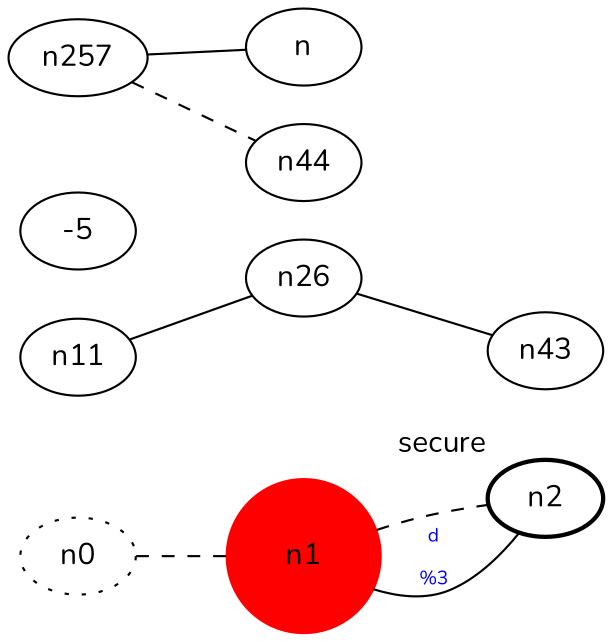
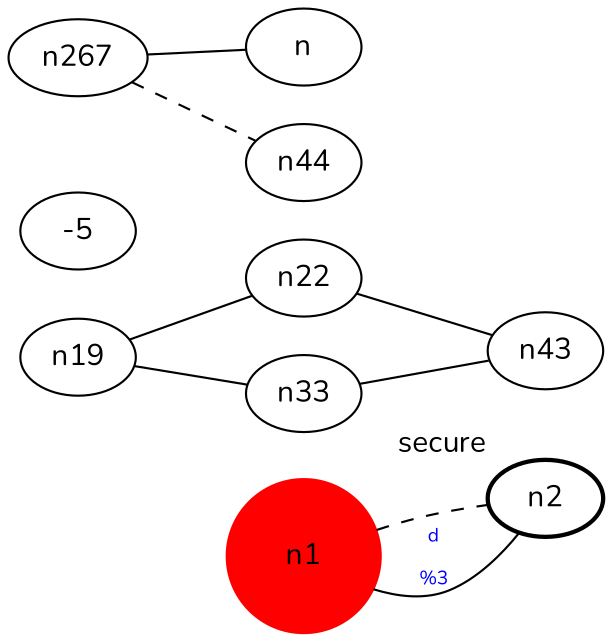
node "n257": label "n257" -> "n267"
node "n26": label "n26" -> "n22"
node "n11": label "n11" -> "n19"
node "n33": added
node "n0": removed
